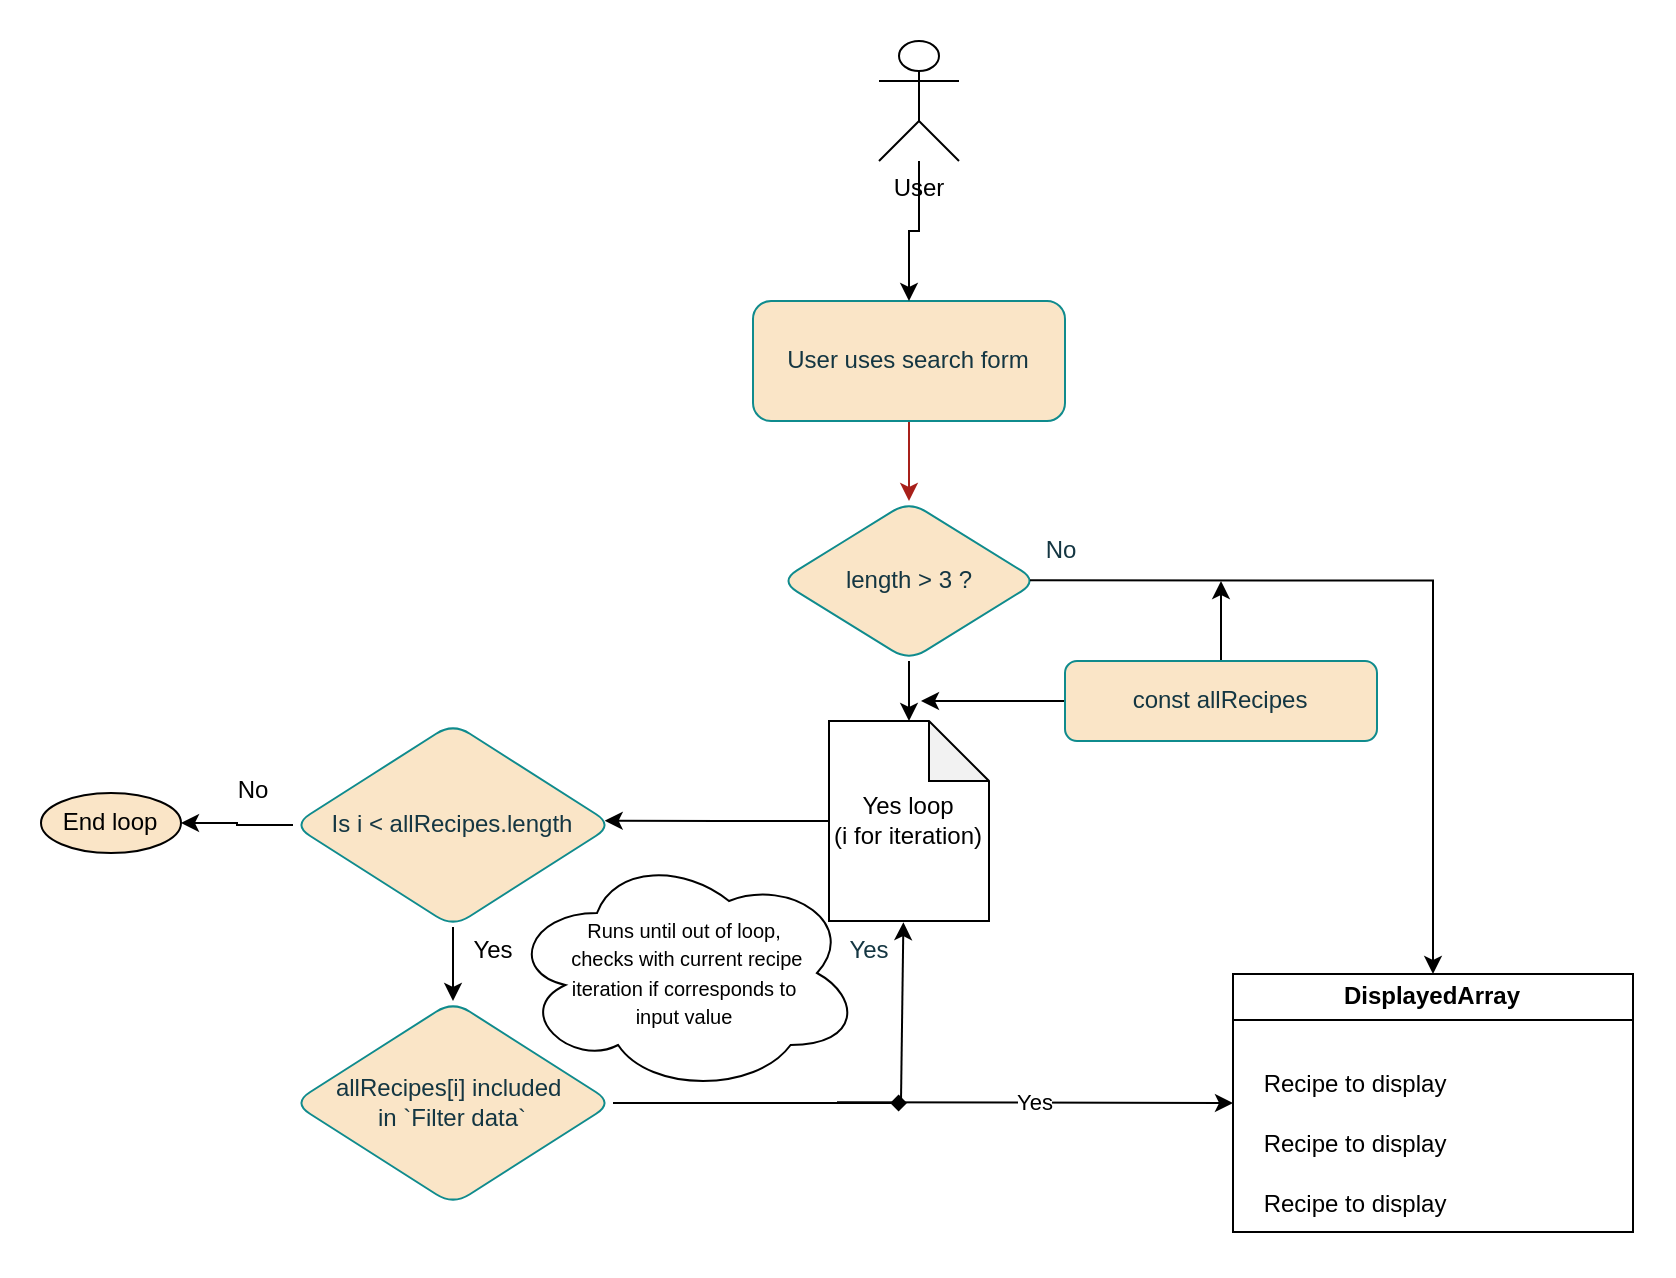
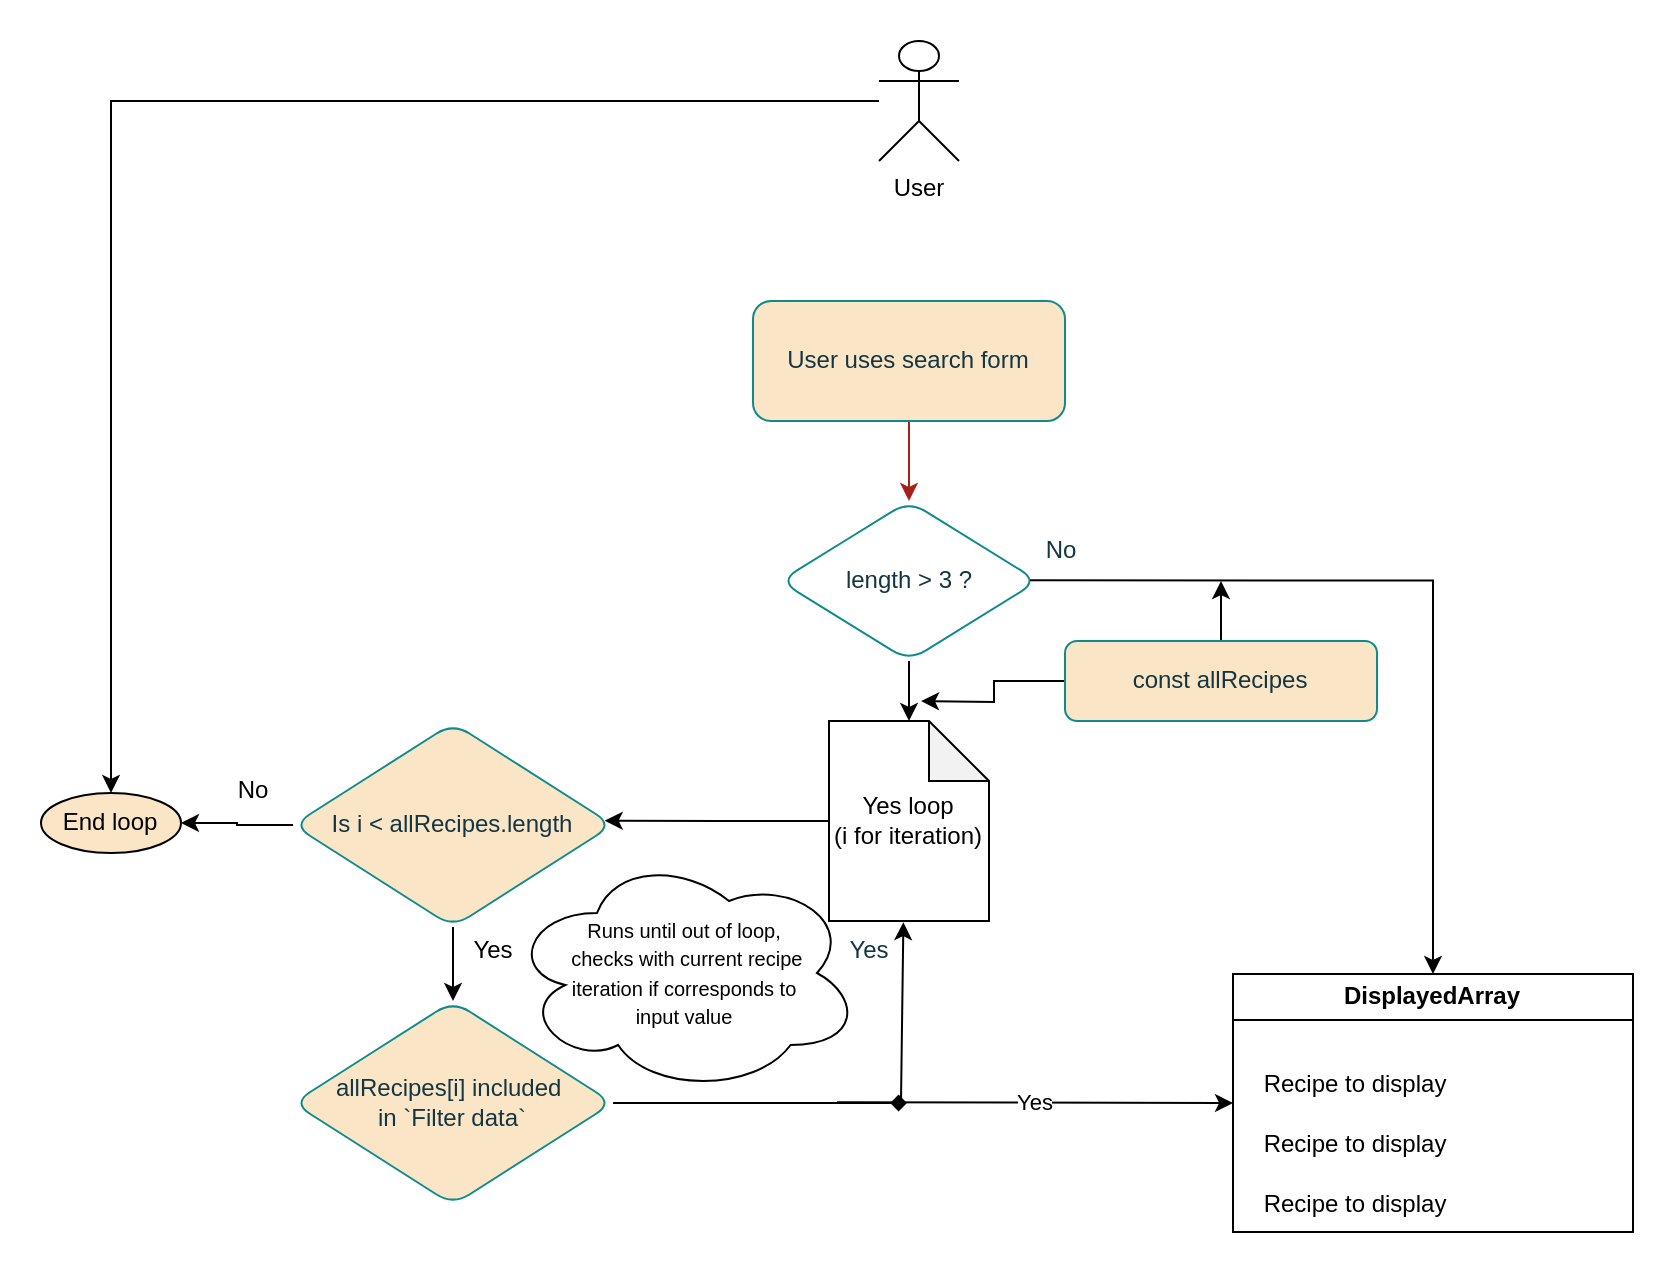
edge "User" -> "User uses search form": now "User" -> "End loop"
node "length > 3 ?": fillcolor #fae5c7 -> #ffffff
node "const allRecipes": moved (1221, 701) -> (1221, 681)
